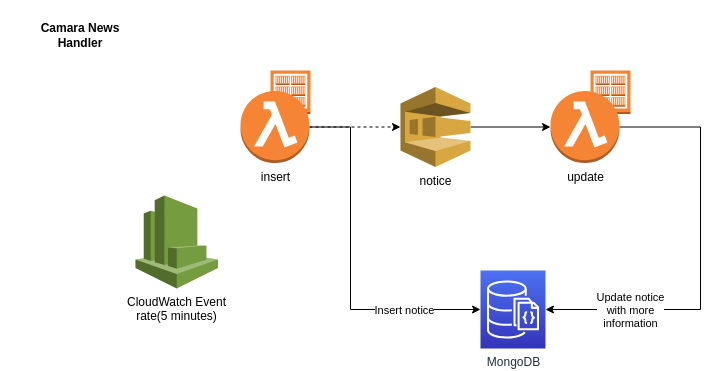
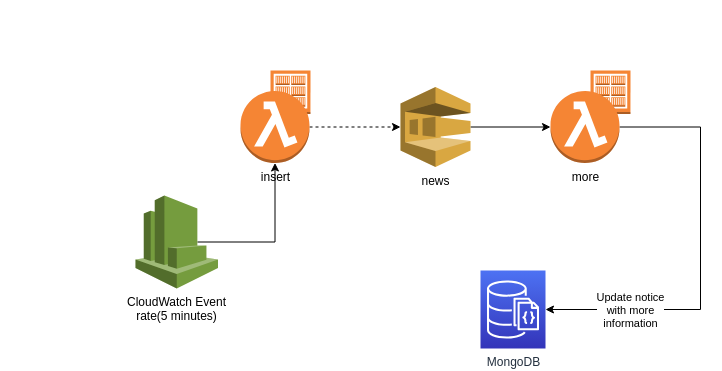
node "Camara News Handler": removed
node "update": label "update" -> "more"
node "notice": label "notice" -> "news"
edge "CloudWatch Event rate(5 minutes)" -> "insert": added
edge "insert" -> "MongoDB": removed, label "Insert notice"
